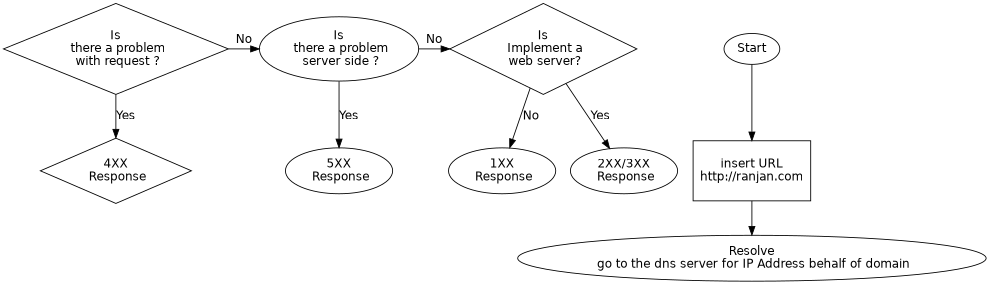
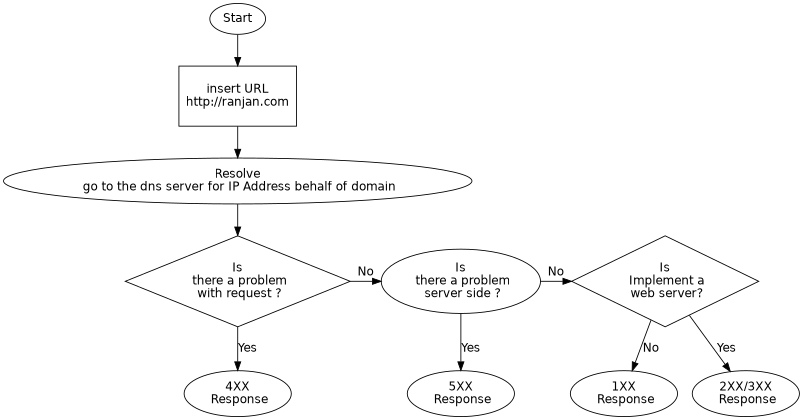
node "4XX Response": shape diamond -> ellipse
edge "Resolve go to the dns server for IP Address behalf of domain" -> "Is there a problem with request ?": added
